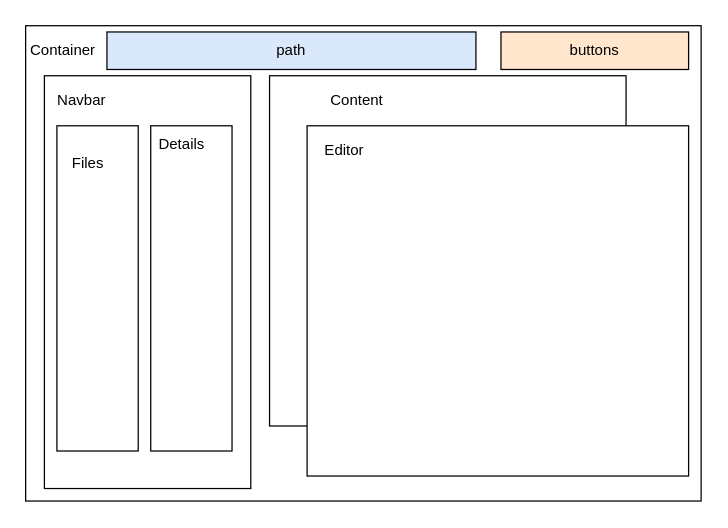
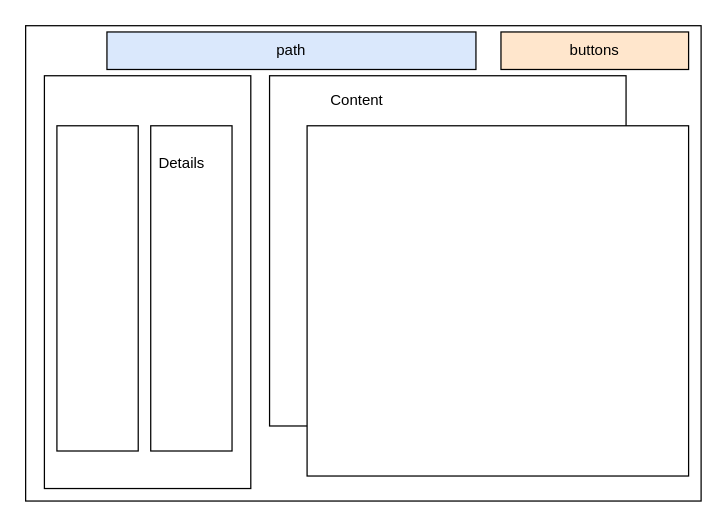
node "Container": removed
node "Navbar": removed
node "Details": moved (182, 144) -> (182, 163)
node "Editor": removed
node "Files": removed
